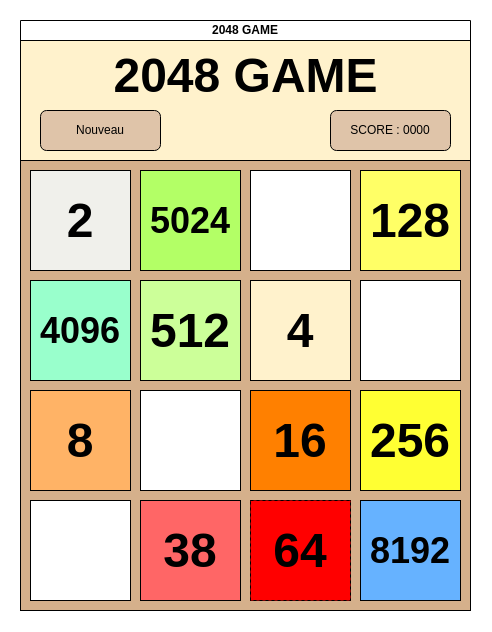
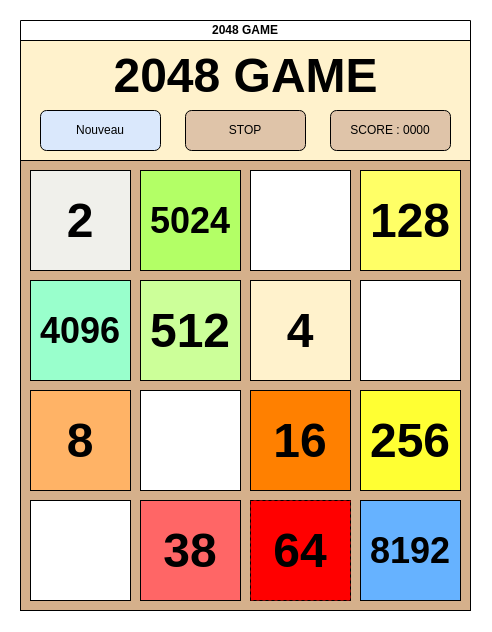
node "Nouveau": fillcolor #dfc4a9 -> #dae8fc
node "STOP": added
